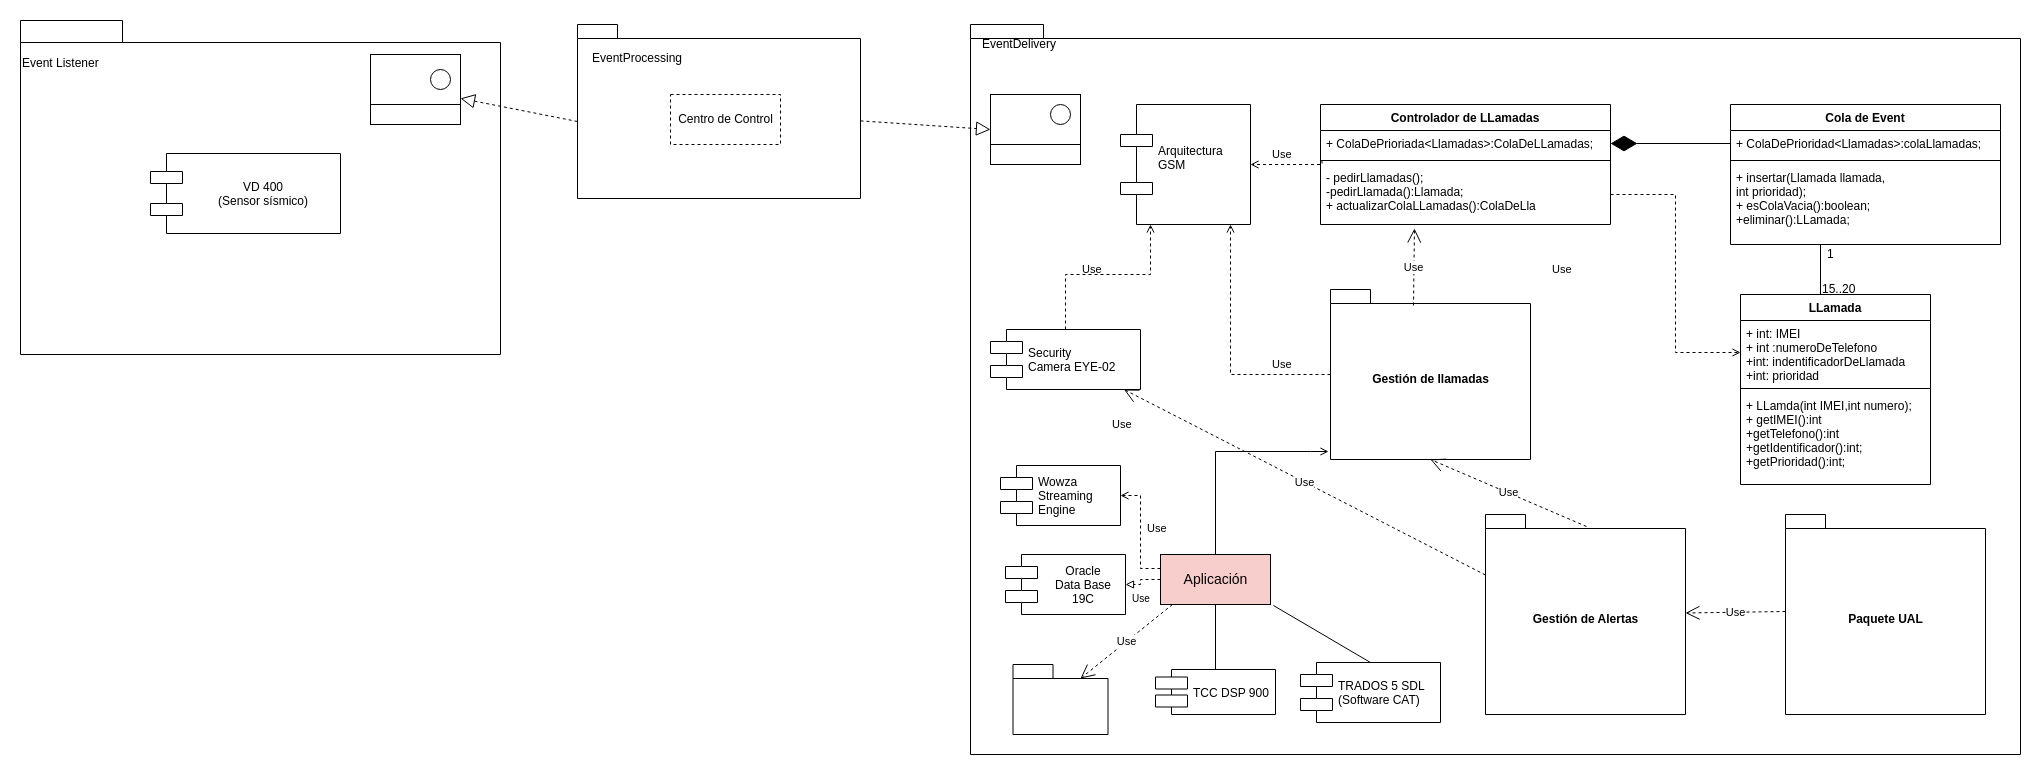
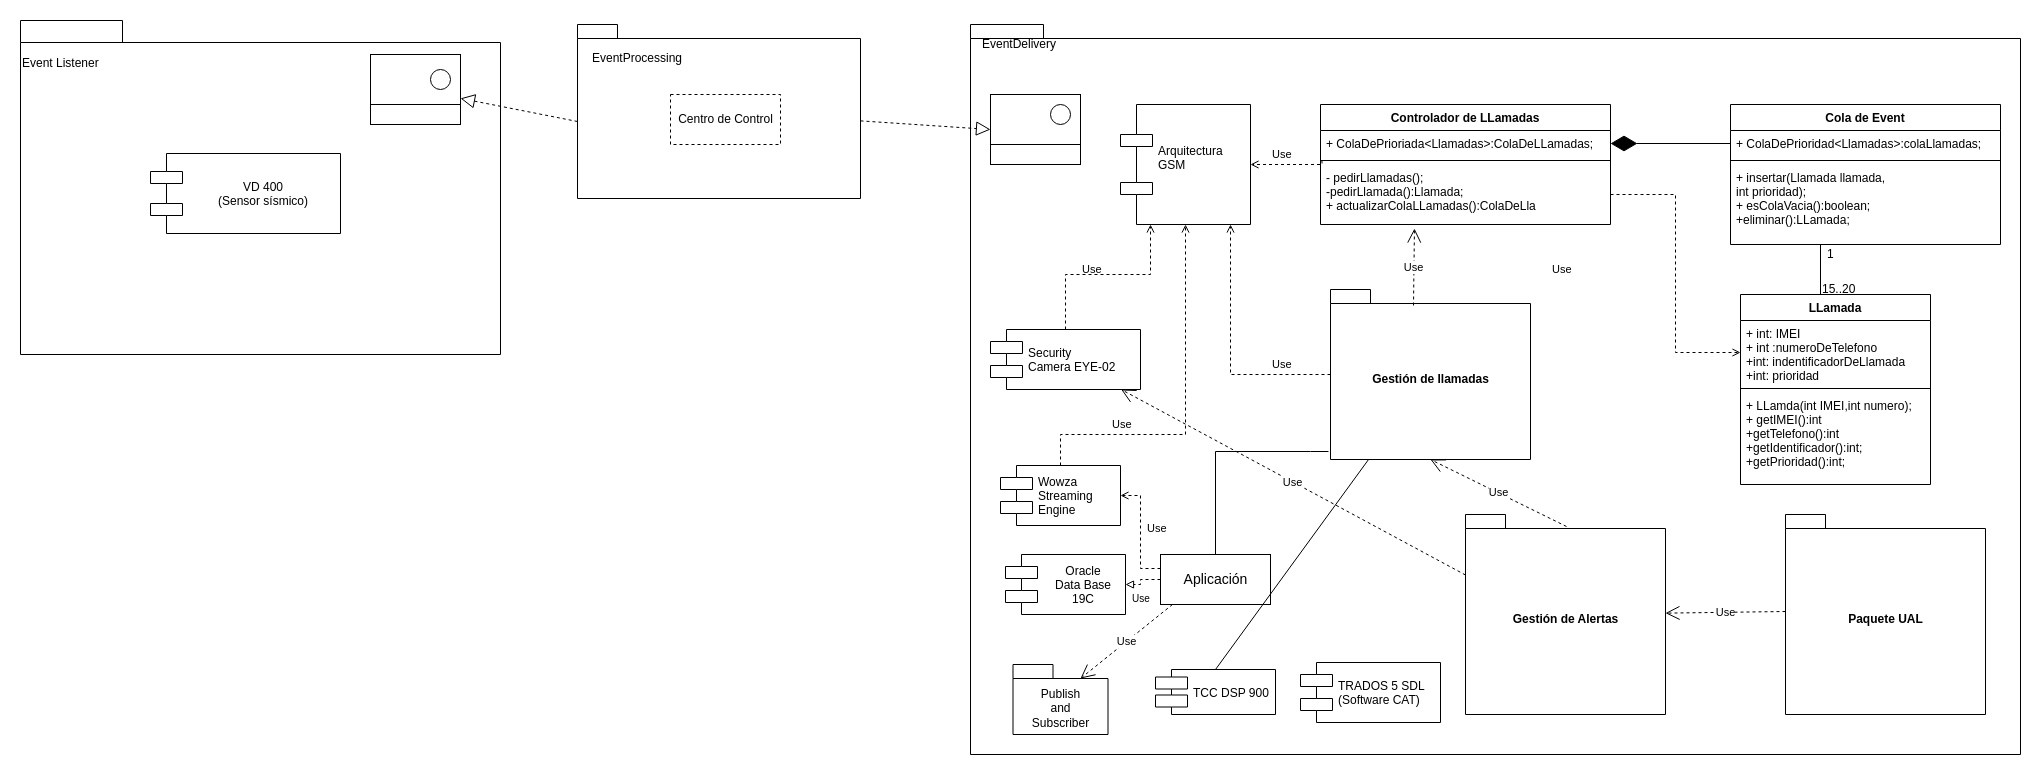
edge "Wowza Streaming Engine" -> "Arquitectura GSM": added
edge "Aplicación" -> "Gestión de llamadas": arrowhead open -> none
node "Aplicación": fillcolor #f8cecc -> #ffffff
node "Gestión de Alertas": moved (1586, 615) -> (1566, 615)
edge "Aplicación" -- "TRADOS 5 SDL (Software CAT)": removed
edge "Aplicación" -- "TCC DSP 900": now "Gestión de llamadas" -- "TCC DSP 900"
node "Publish and Subscriber": added
